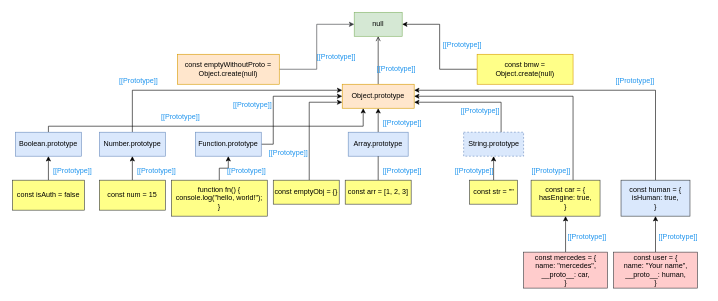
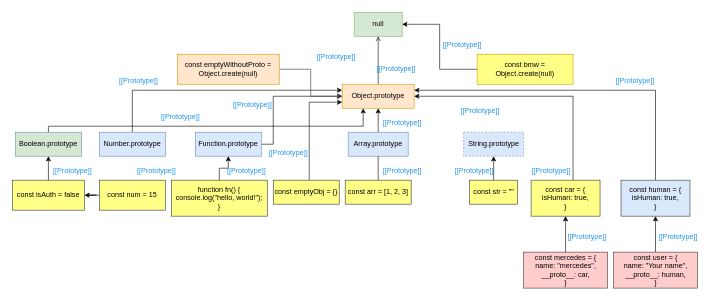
edge "const emptyWithoutProto = Object.create(null)" -> "null": now "const emptyWithoutProto = Object.create(null)" -> "Object.prototype"
edge "String.prototype" -> "Object.prototype": removed
node "Boolean.prototype": fillcolor #dae8fc -> #d5e8d4
edge "const num = 15" -> "Number.prototype": now "const num = 15" -> "const isAuth = false"
node "const car = { hasEngine: true, }": label "const car = { hasEngine: true, }" -> "const car = { isHuman: true, }"
